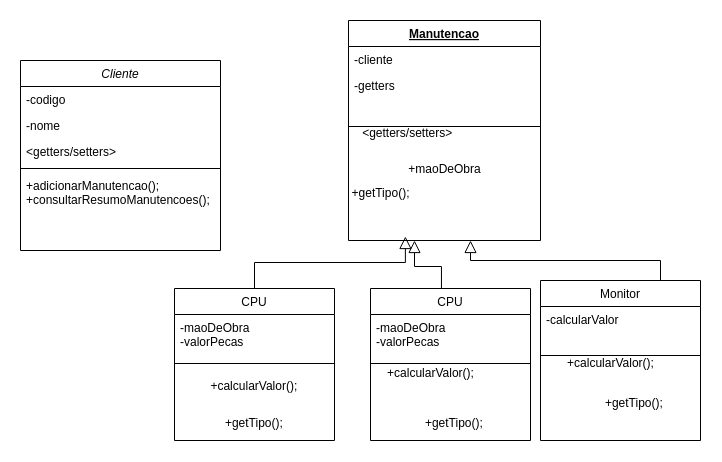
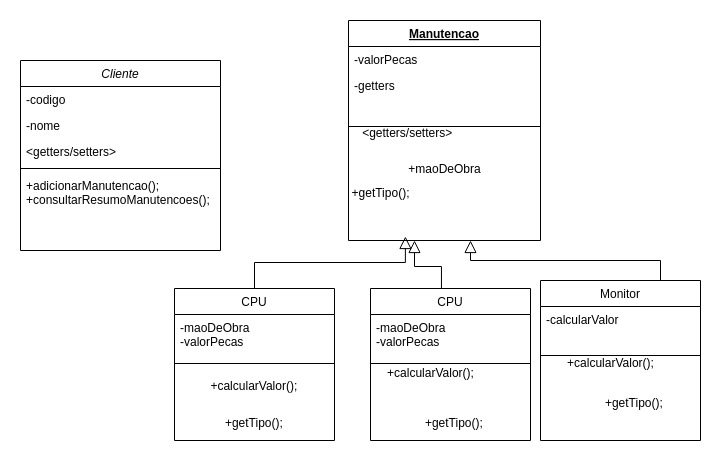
node "-cliente": label "-cliente" -> "-valorPecas"
